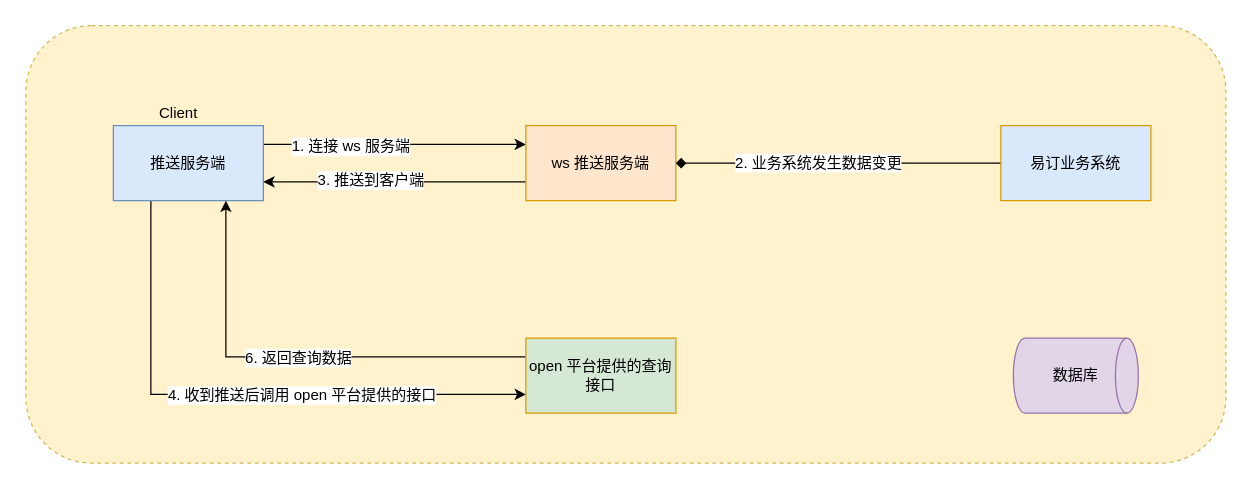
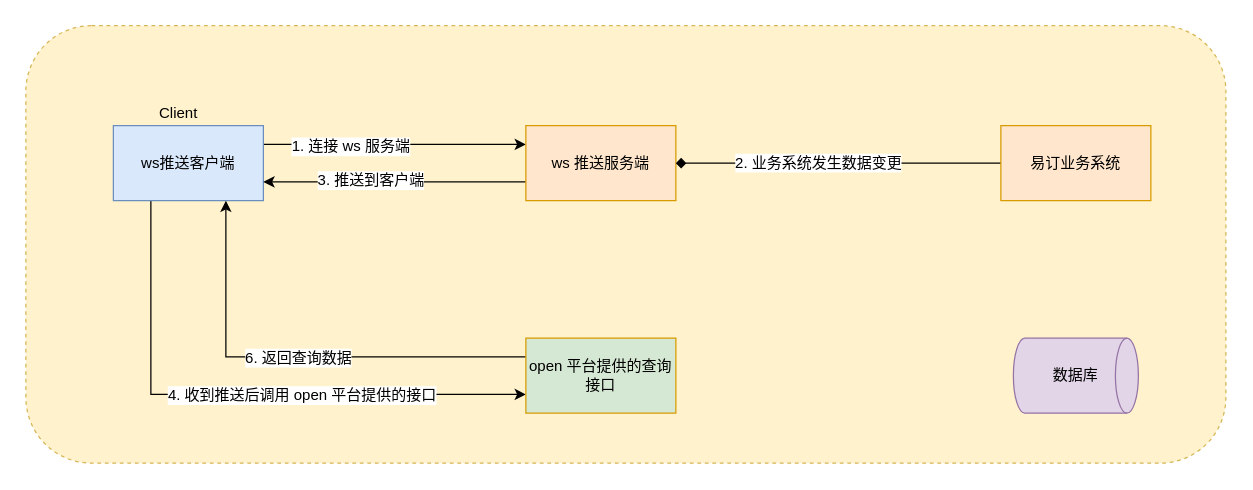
node "推送服务端": label "推送服务端" -> "ws推送客户端"
node "易订业务系统": fillcolor #dae8fc -> #ffe6cc
